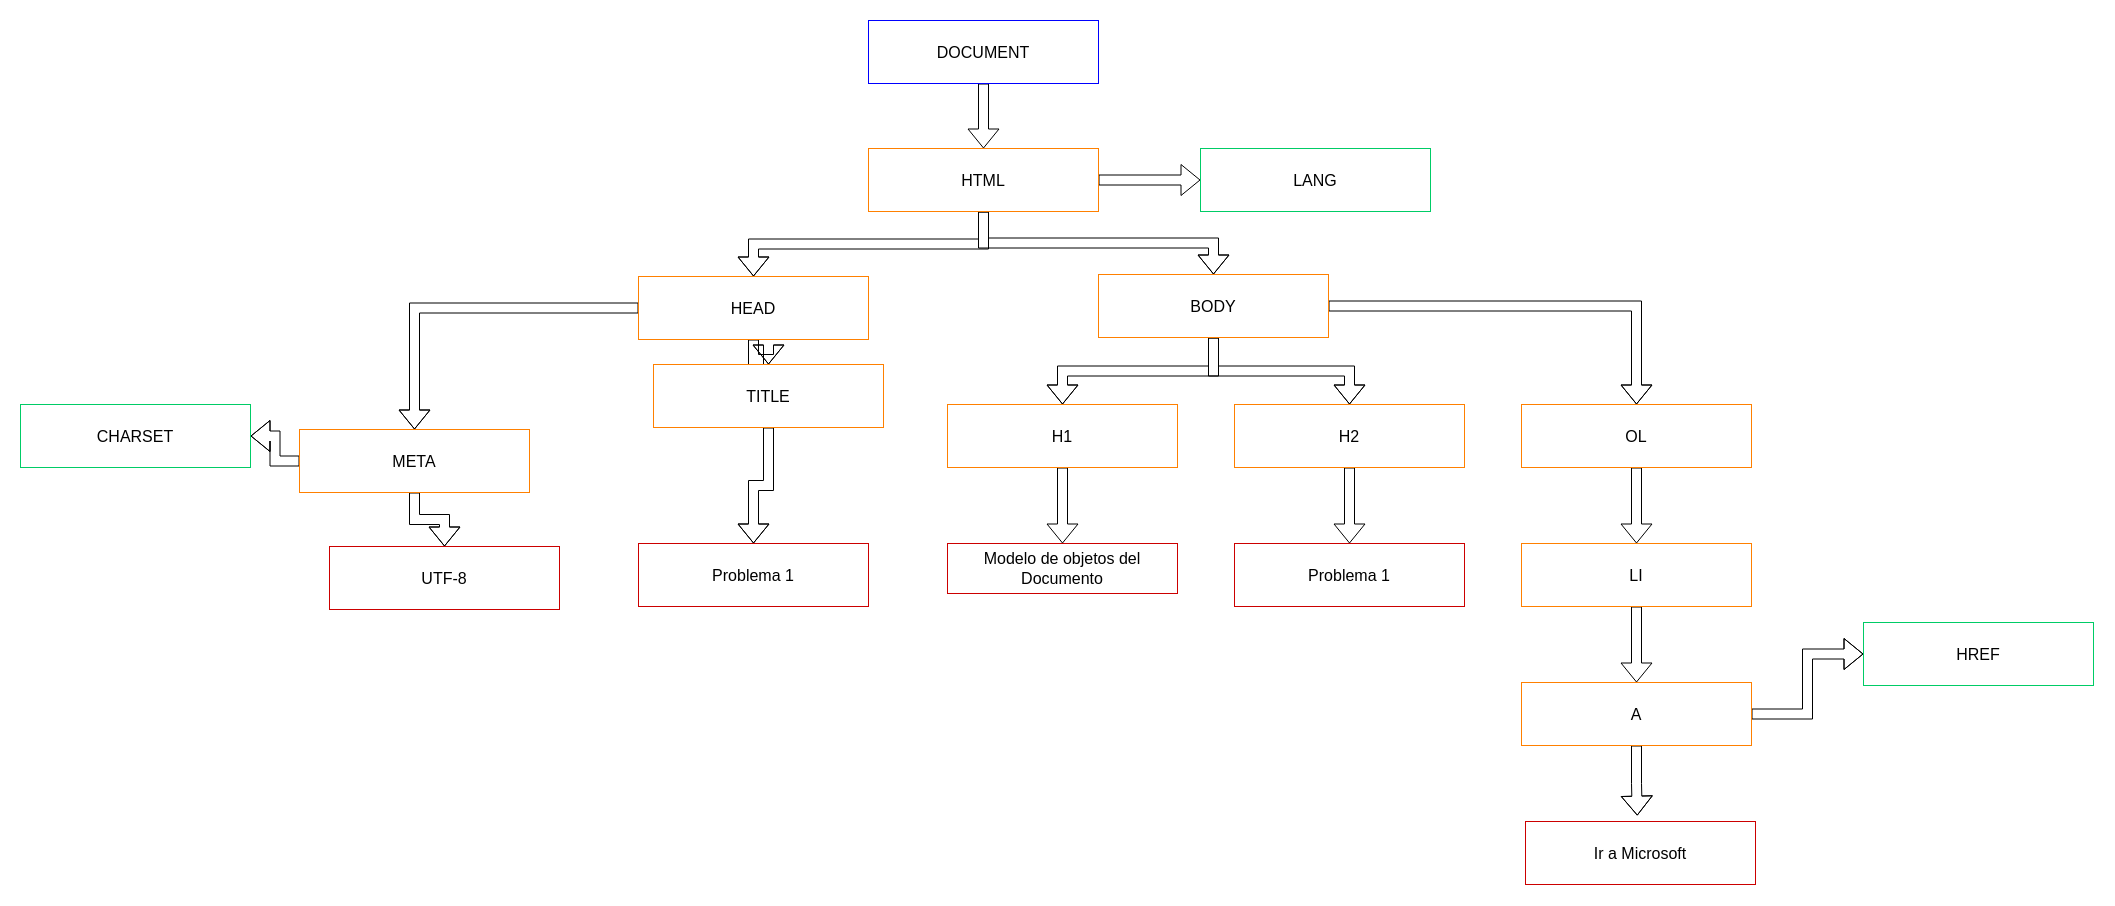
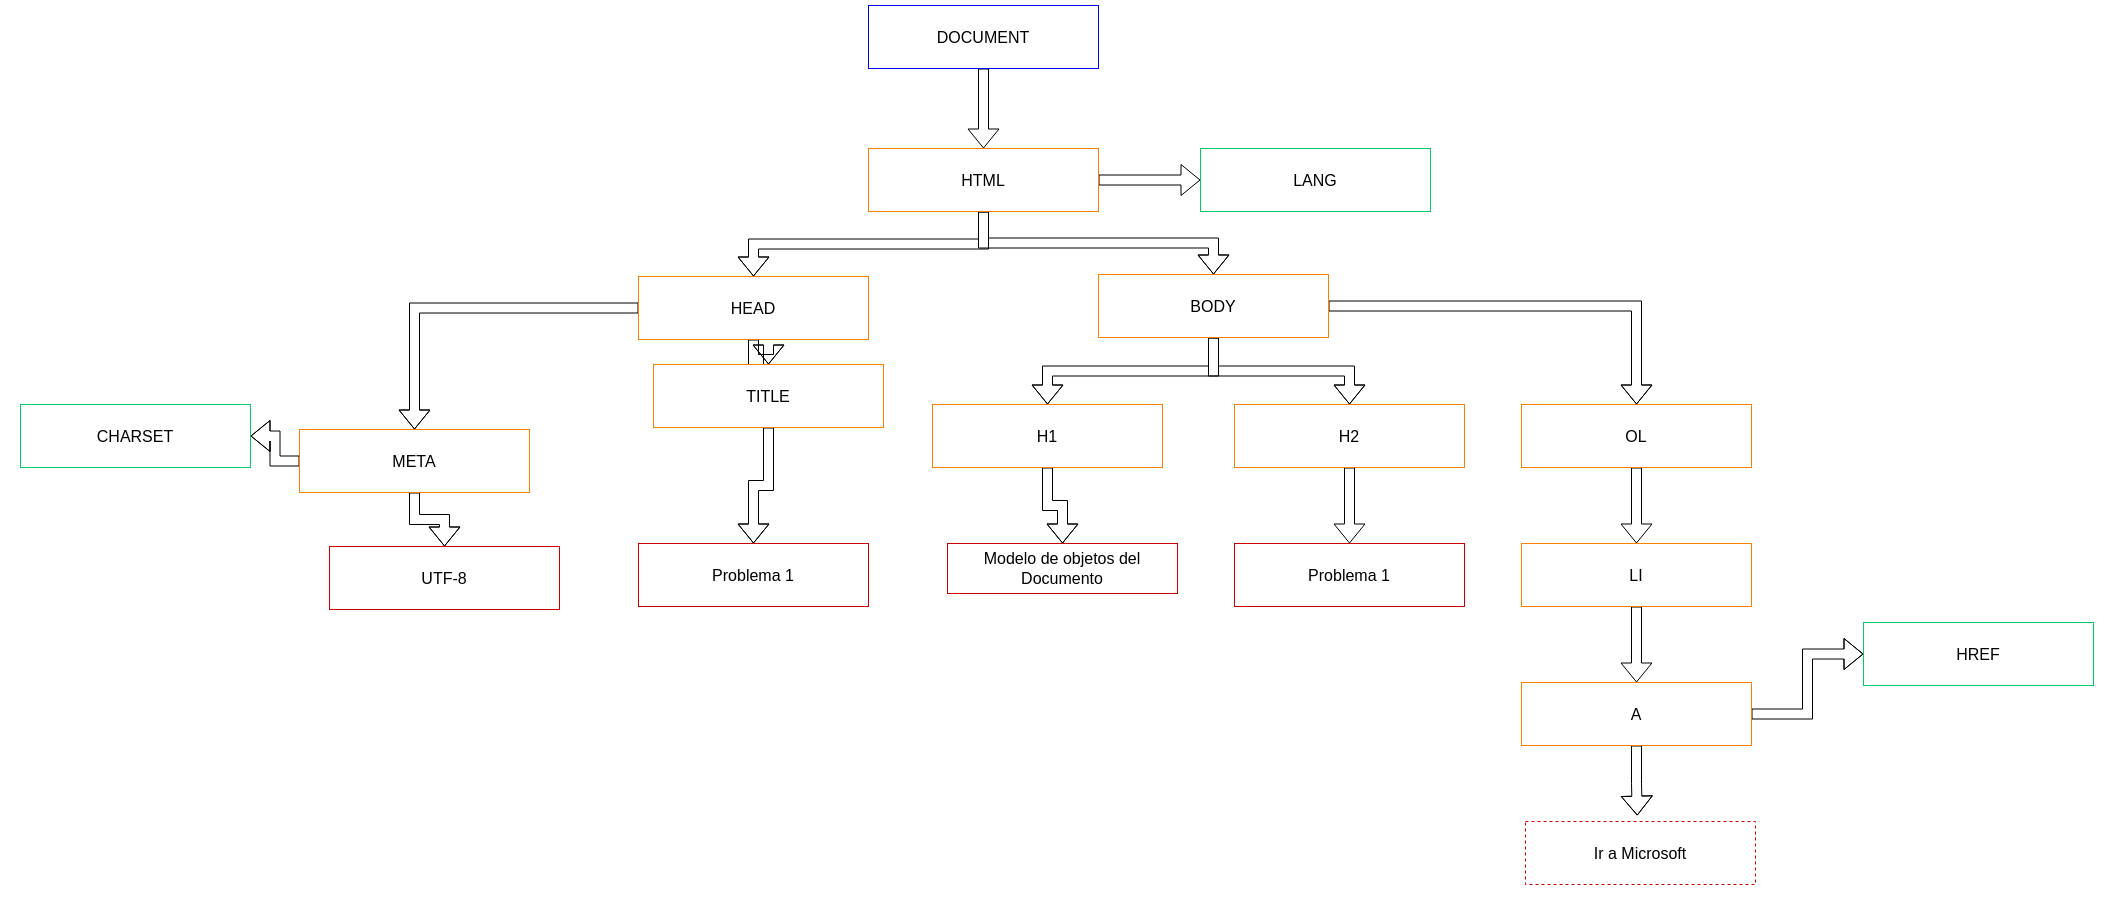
node "DOCUMENT": moved (984, 52) -> (984, 37)
node "H1": moved (1063, 436) -> (1048, 436)
node "Ir a Microsoft": style solid -> dashed
